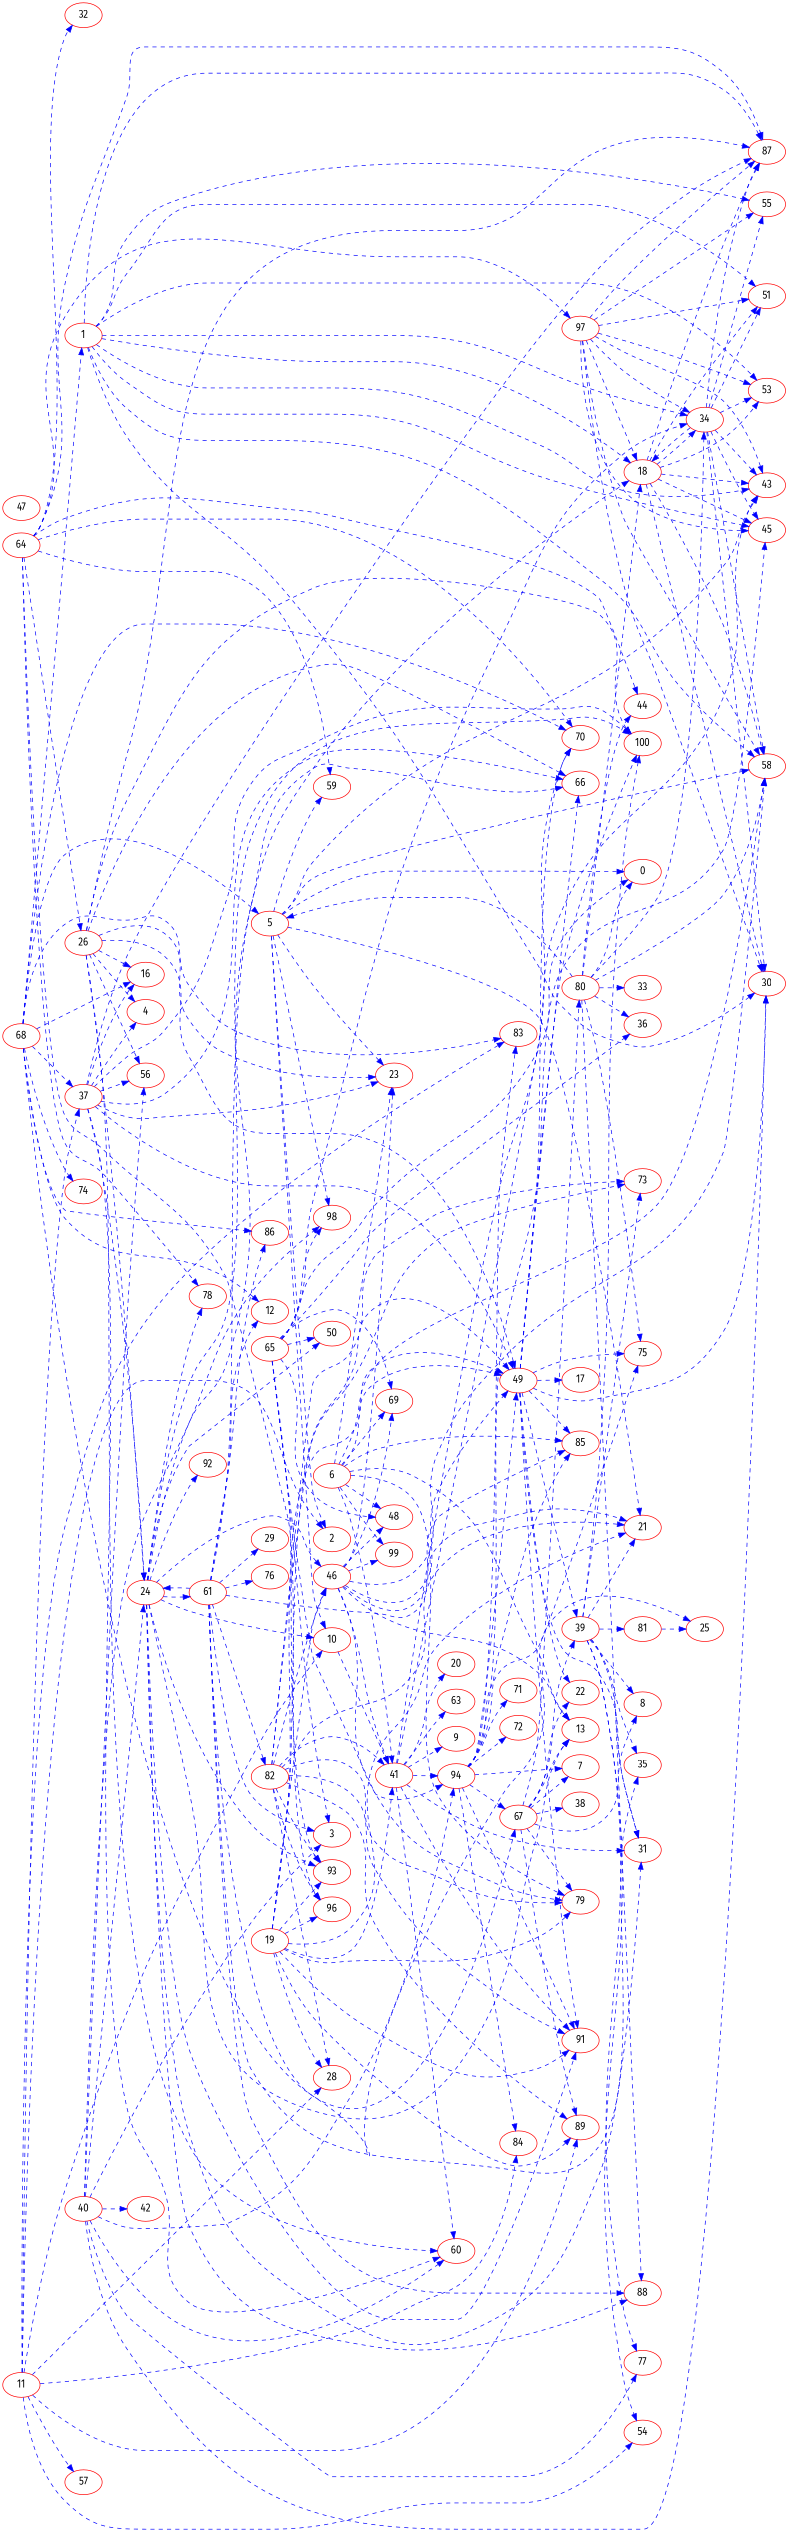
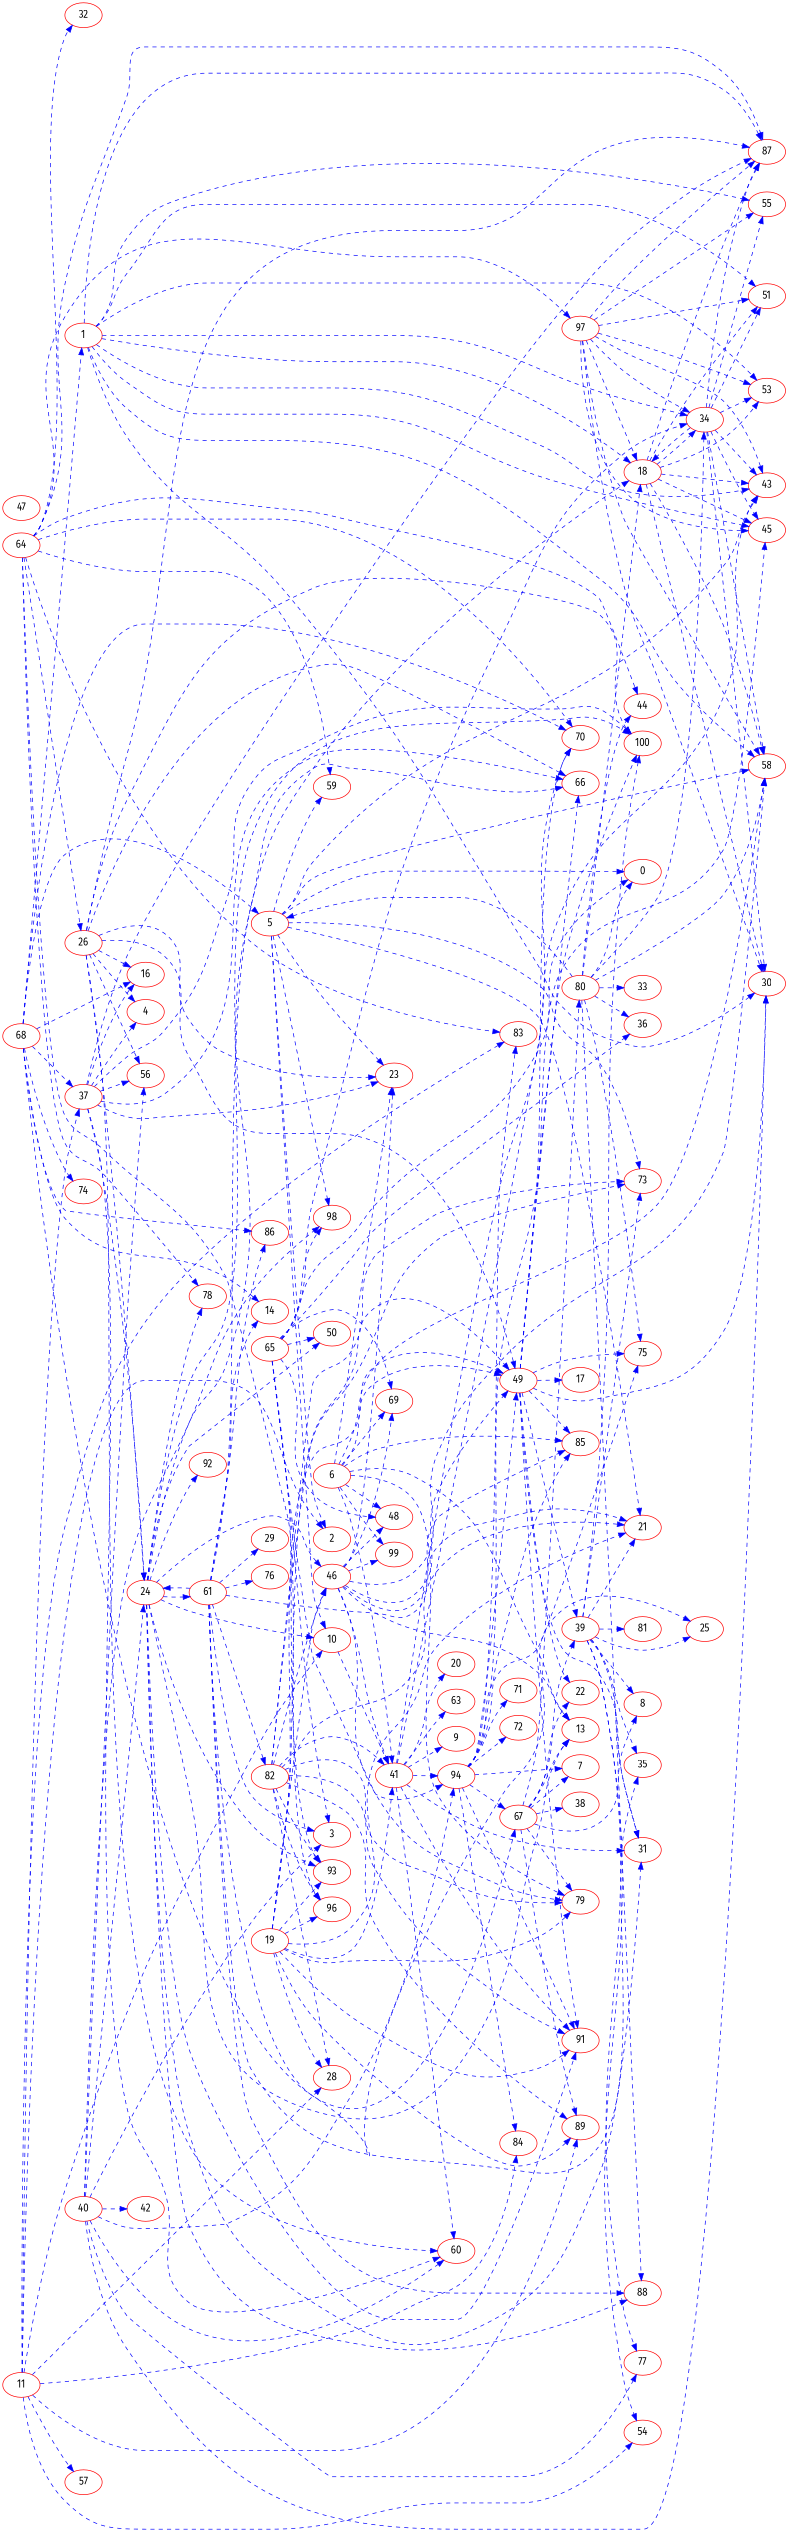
edge "5" -> "73": added
edge "68" -> "83": now "64" -> "83"
edge "37" -> "49": removed
node "12": label "12" -> "14"
edge "81" -> "25": now "39" -> "25"
